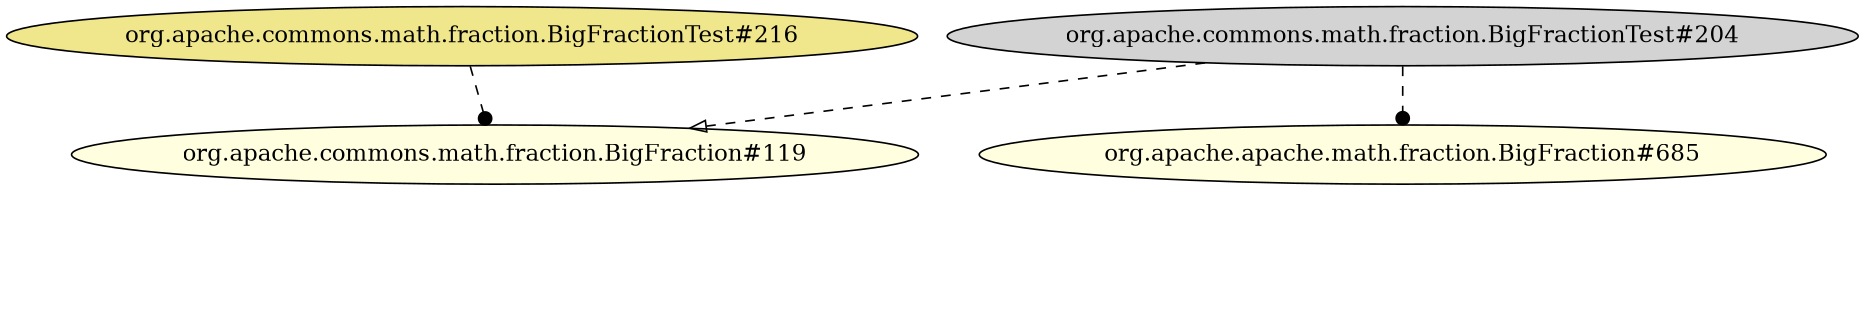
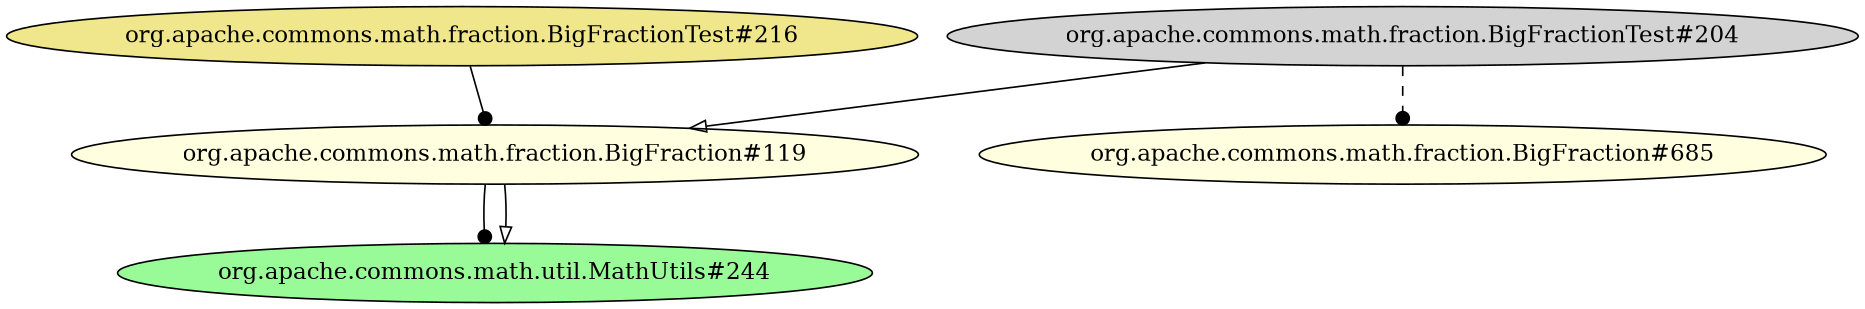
edge "org.apache.commons.math.fraction.BigFractionTest#216" -> "org.apache.commons.math.fraction.BigFraction#119": style dashed -> solid
edge "org.apache.commons.math.fraction.BigFractionTest#204" -> "org.apache.commons.math.fraction.BigFraction#119": style dashed -> solid
node "org.apache.apache.math.fraction.BigFraction#685": label "org.apache.apache.math.fraction.BigFraction#685" -> "org.apache.commons.math.fraction.BigFraction#685"
node "org.apache.commons.math.util.MathUtils#244": added
